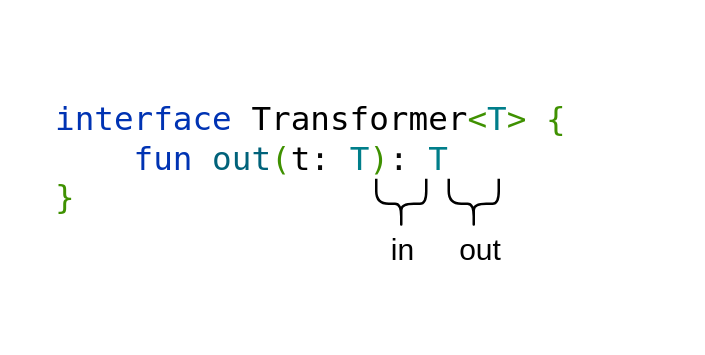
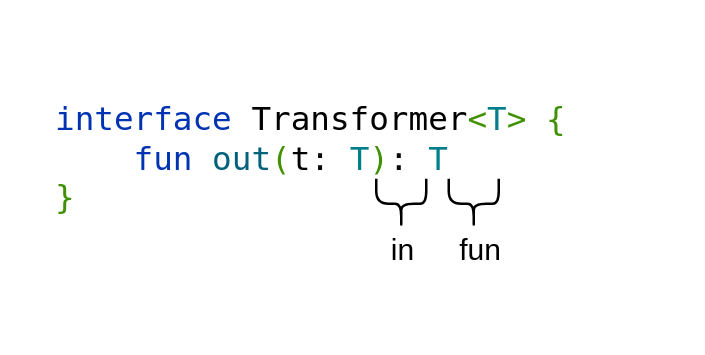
node "out": label "out" -> "fun"
